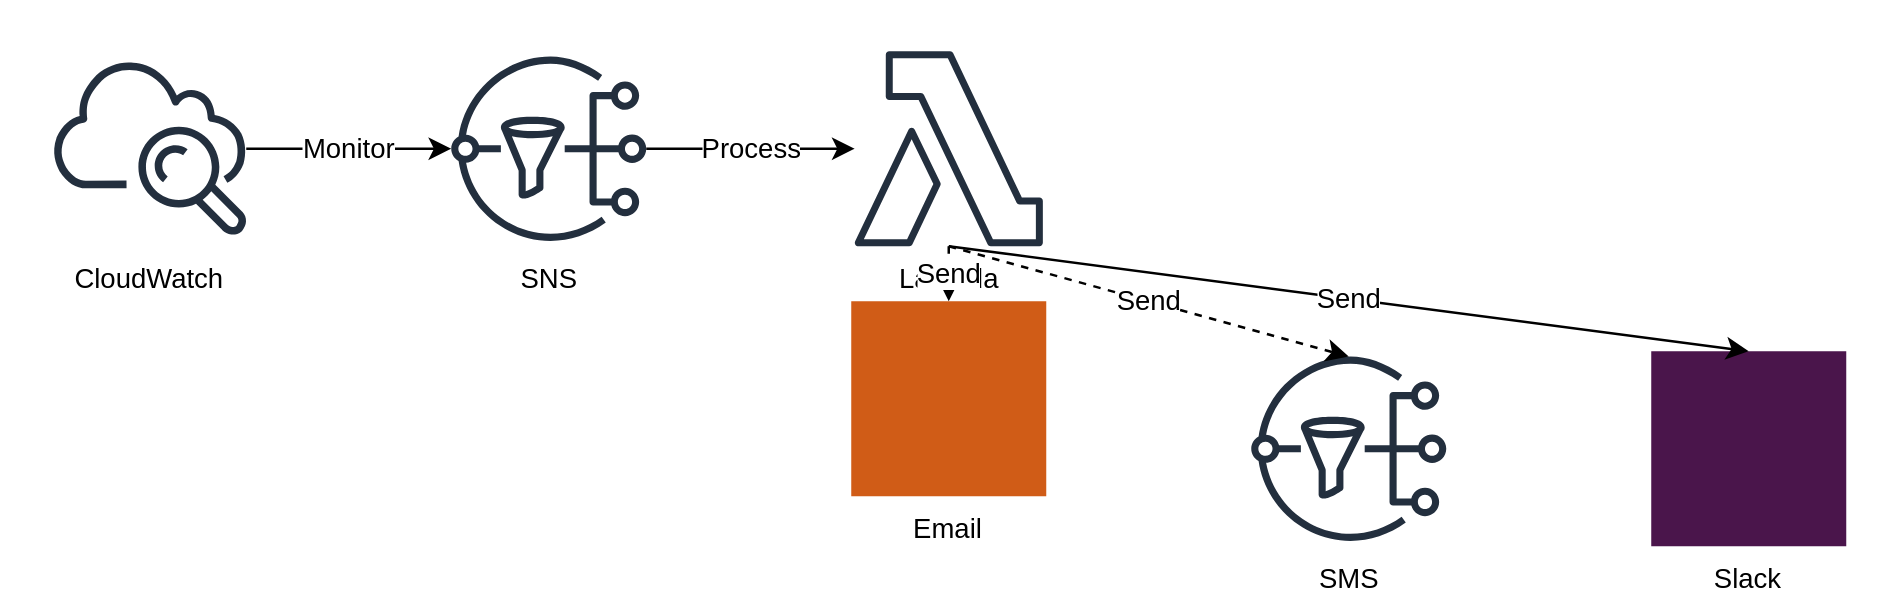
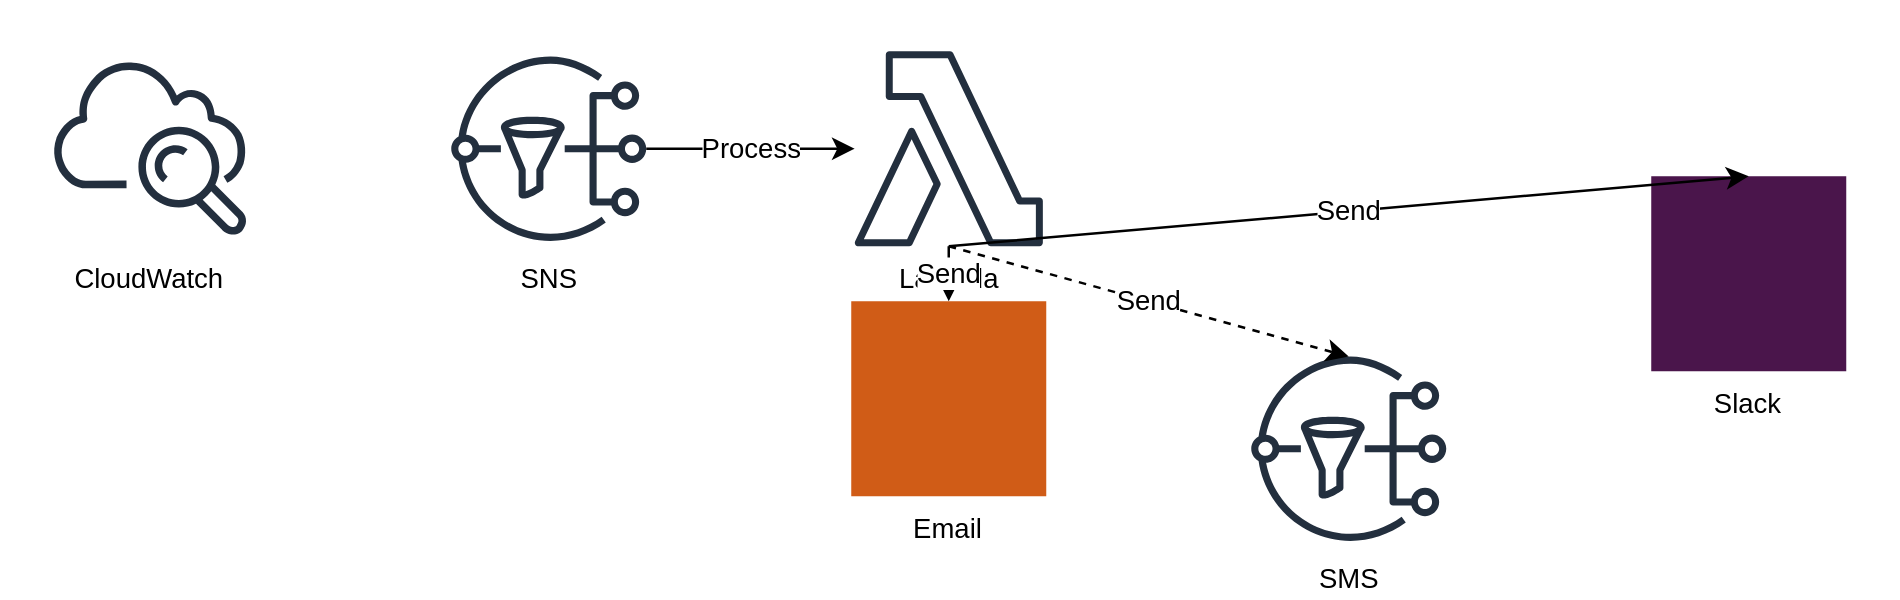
edge "CloudWatch" -> "SNS": removed, label "Monitor"
edge "Lambda" -> "Email": style dashed -> solid
node "Slack": moved (1749, 449) -> (1749, 274)
